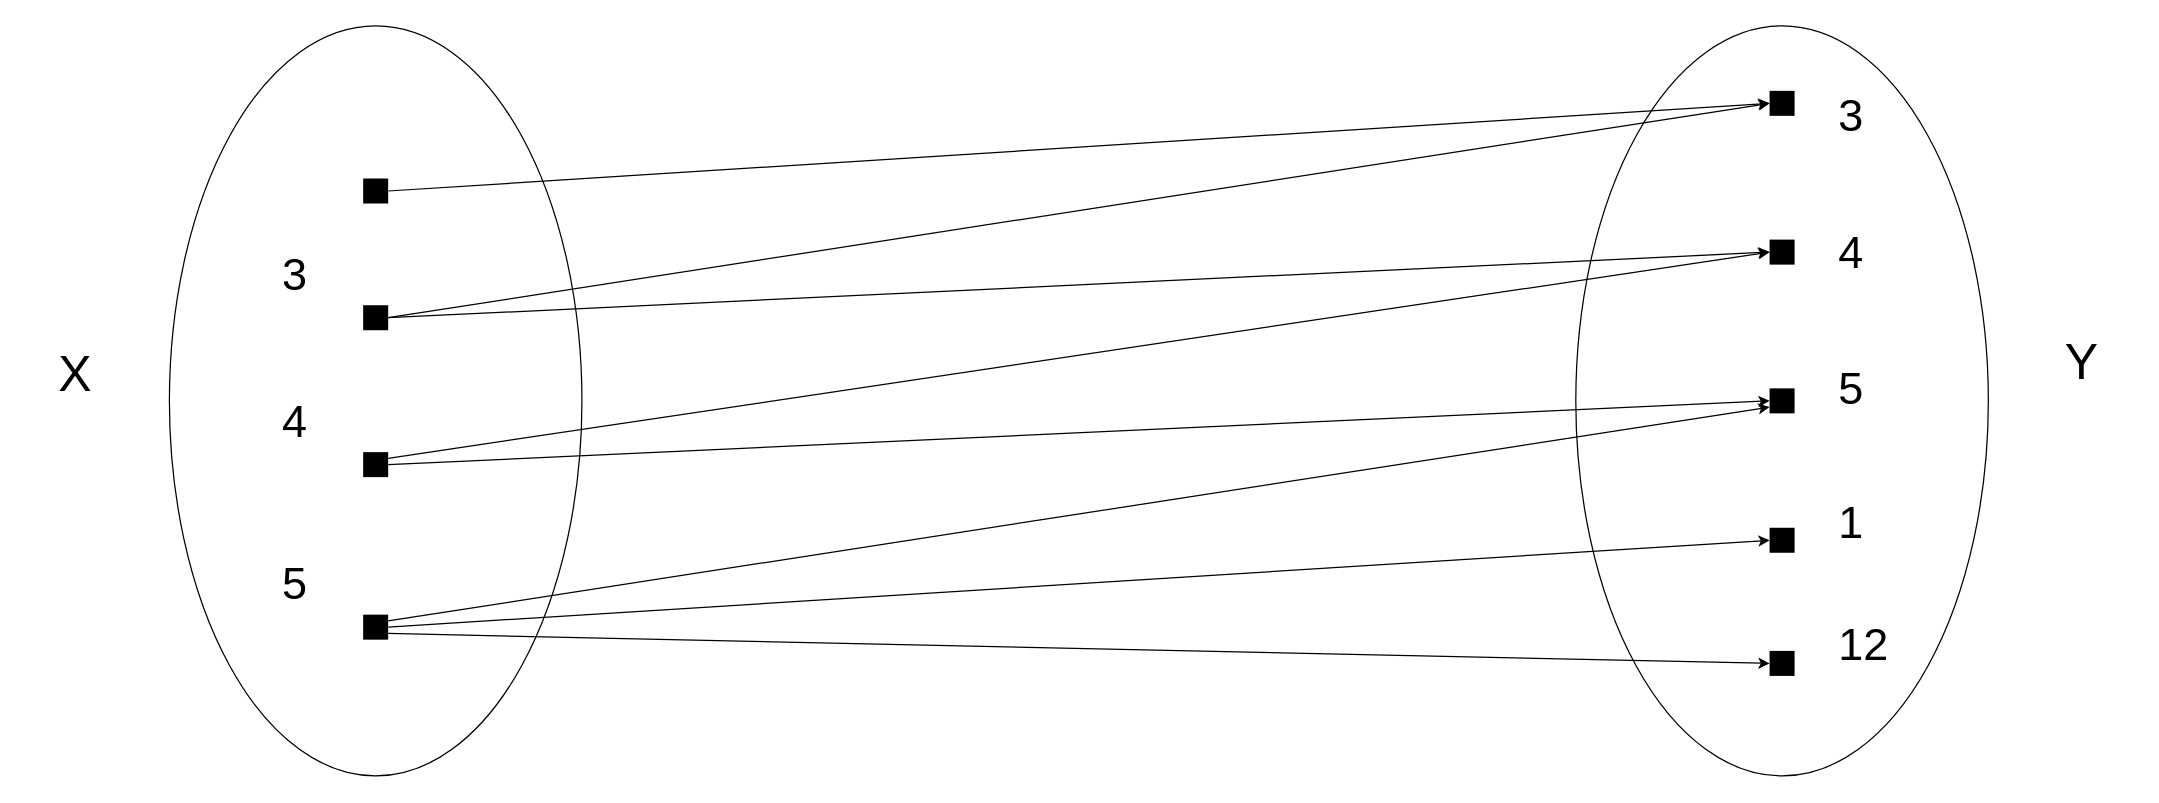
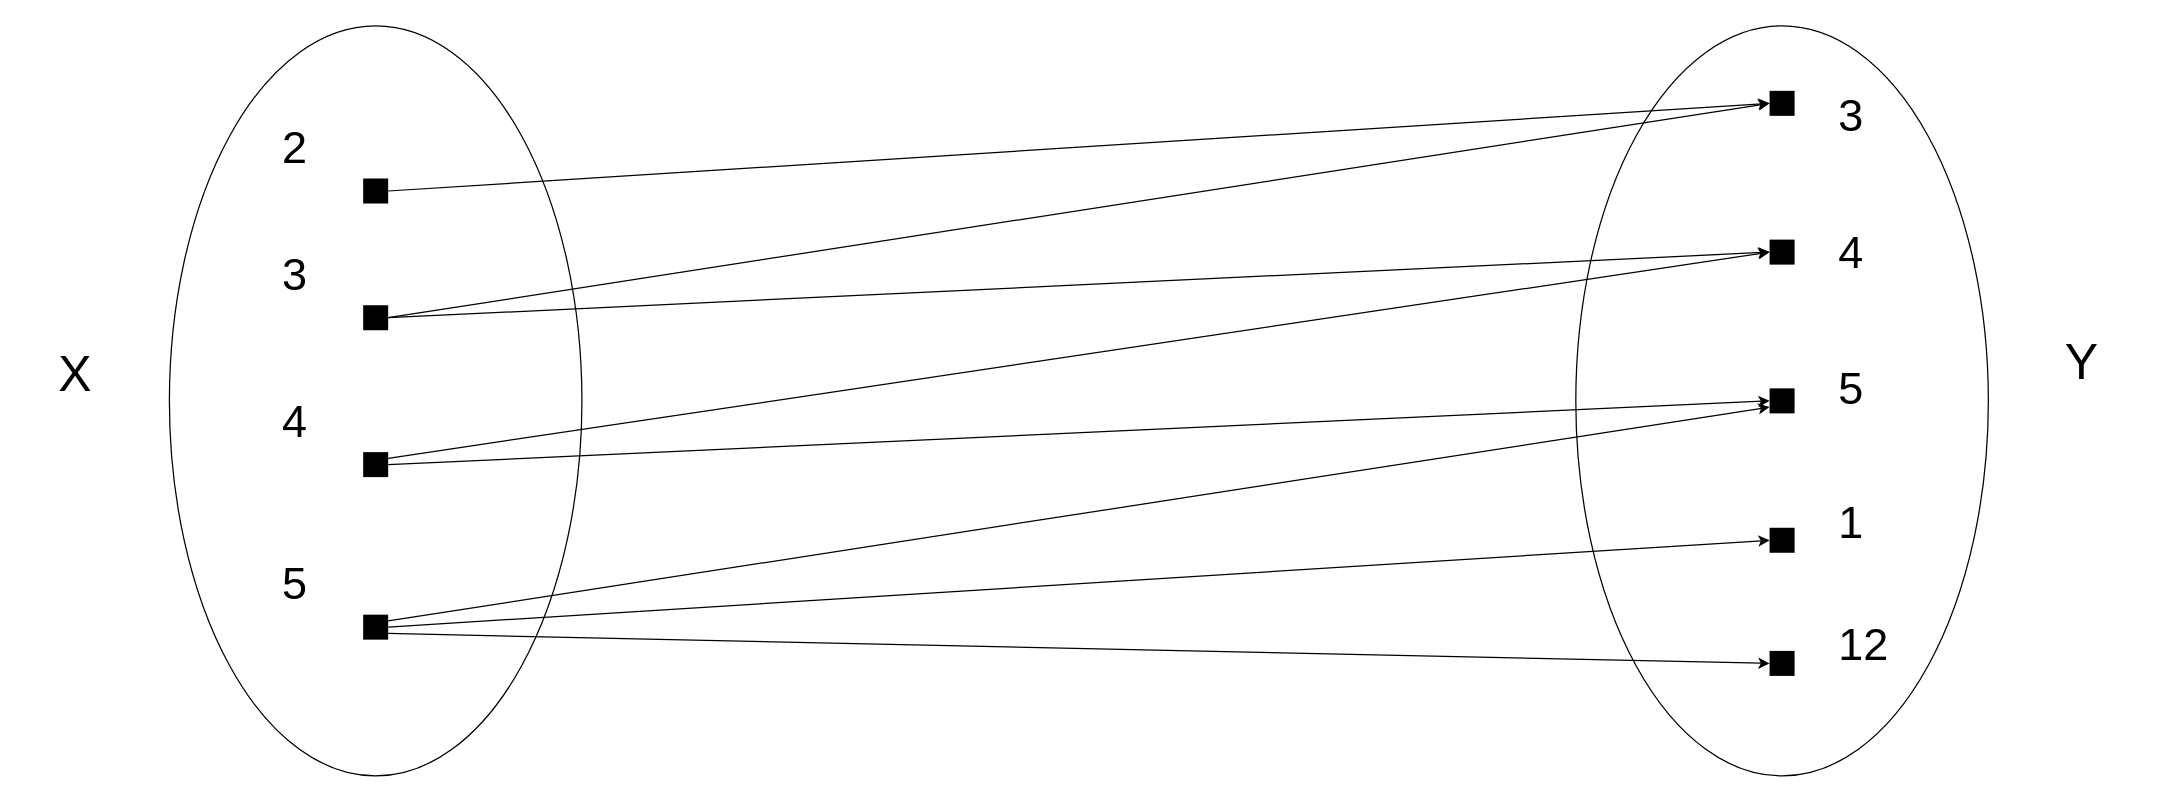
node "2": added
